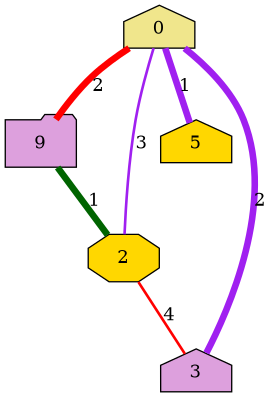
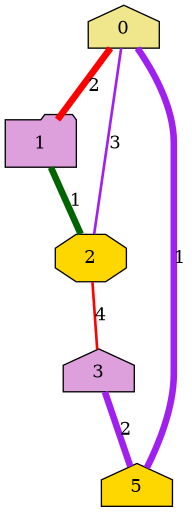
node "9": label "9" -> "1"
edge "0" -- "3": now "5" -- "3"
